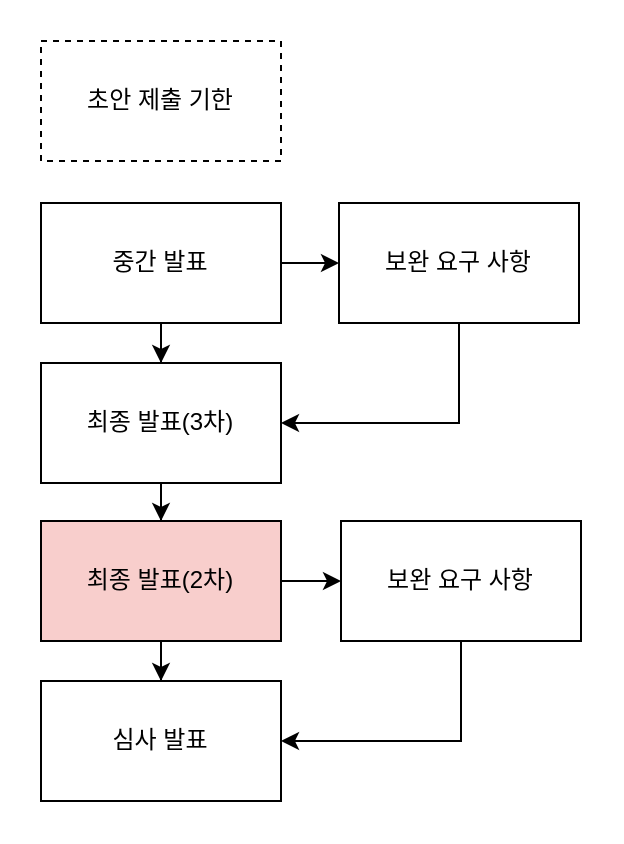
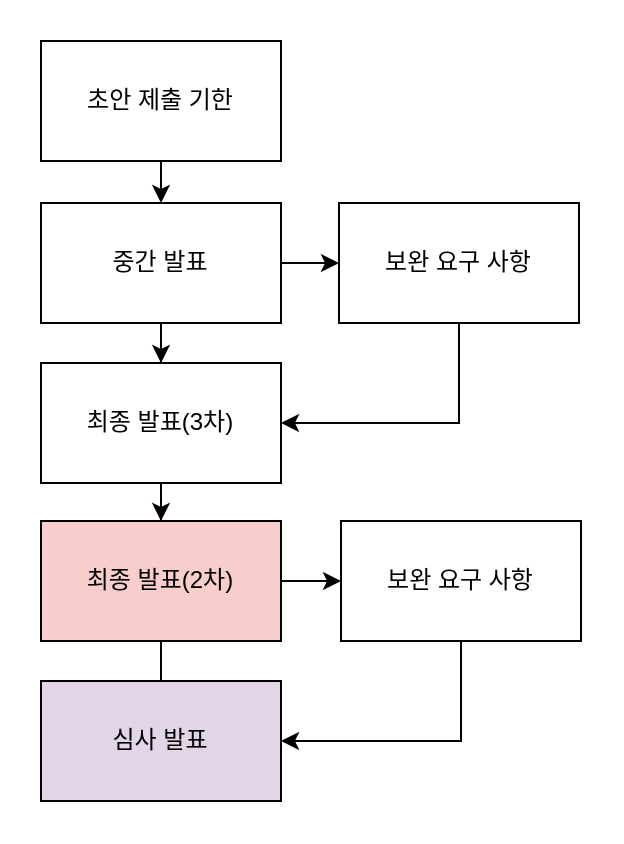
node "초안 제출 기한": style dashed -> solid
edge "초안 제출 기한" -> "중간 발표": added
edge "최종 발표(2차)" -> "심사 발표": arrowhead classic -> none
node "심사 발표": fillcolor #ffffff -> #e1d5e7
